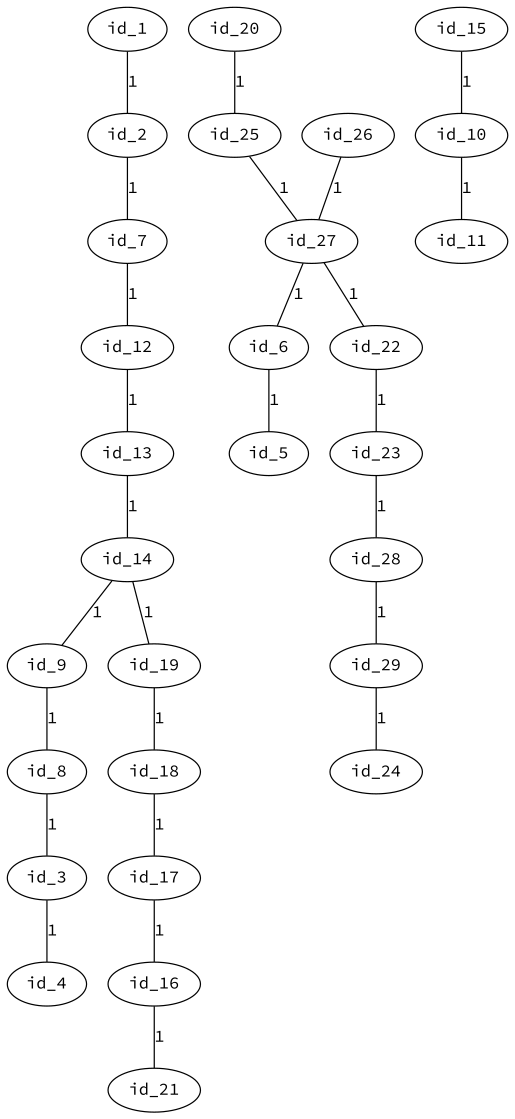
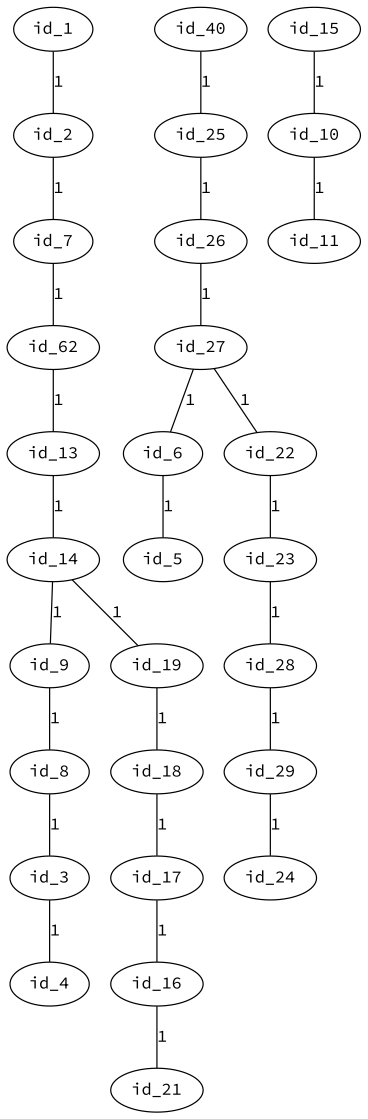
node "id_20": label "id_20" -> "id_40"
edge "id_25" -- "id_27": now "id_25" -- "id_26"
node "id_12": label "id_12" -> "id_62"
